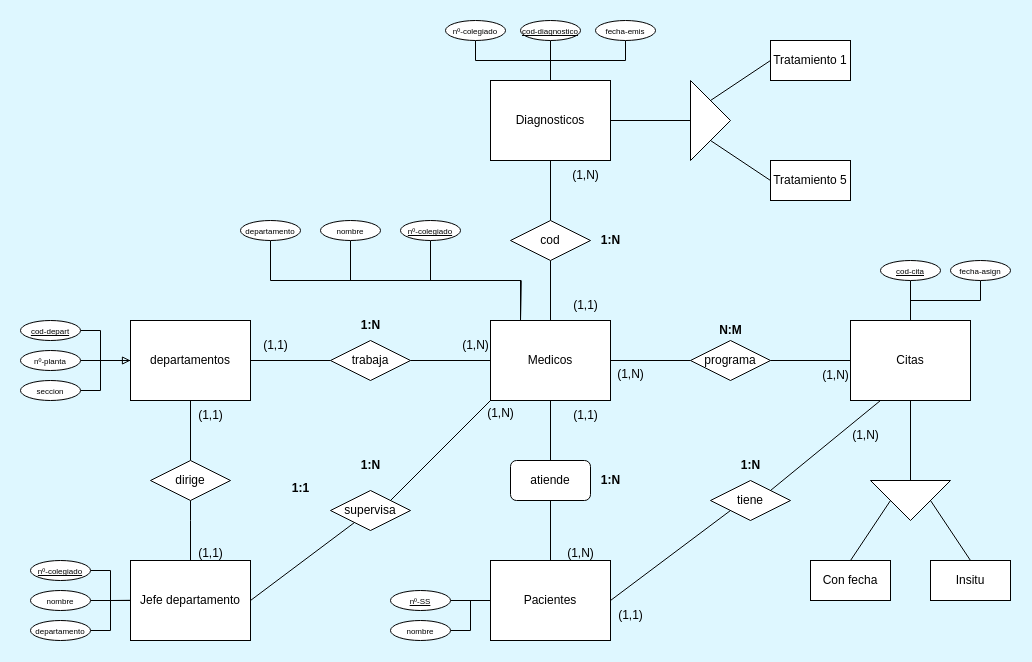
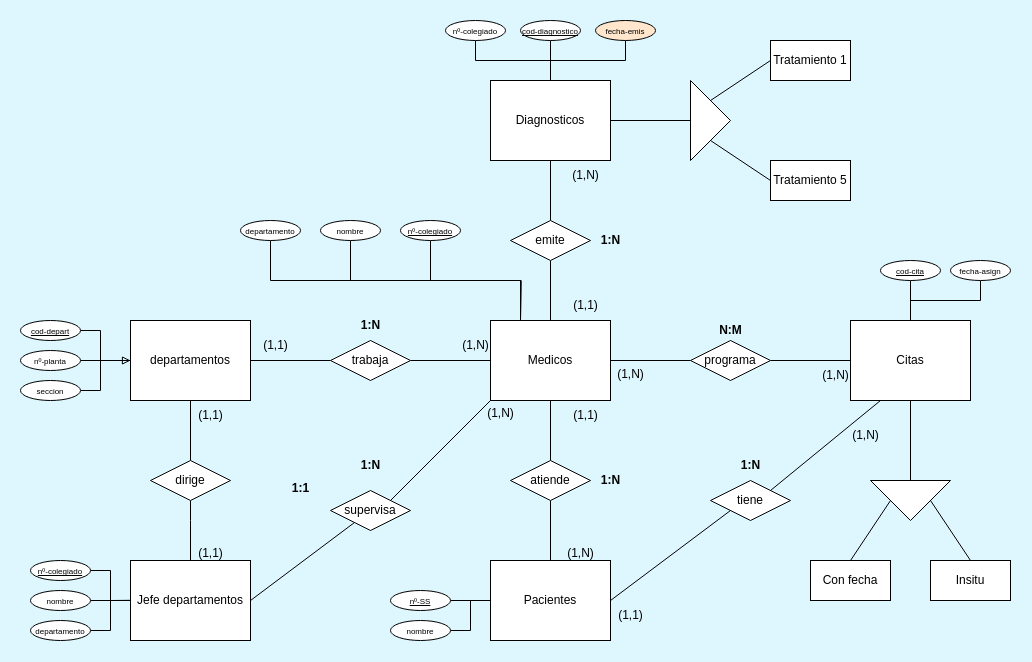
node "fecha-emis": fillcolor #ffffff -> #ffe6cc
node "cod": label "cod" -> "emite"
node "atiende": shape rounded rectangle -> diamond
node "Jefe departamento": label "Jefe departamento" -> "Jefe departamentos"
